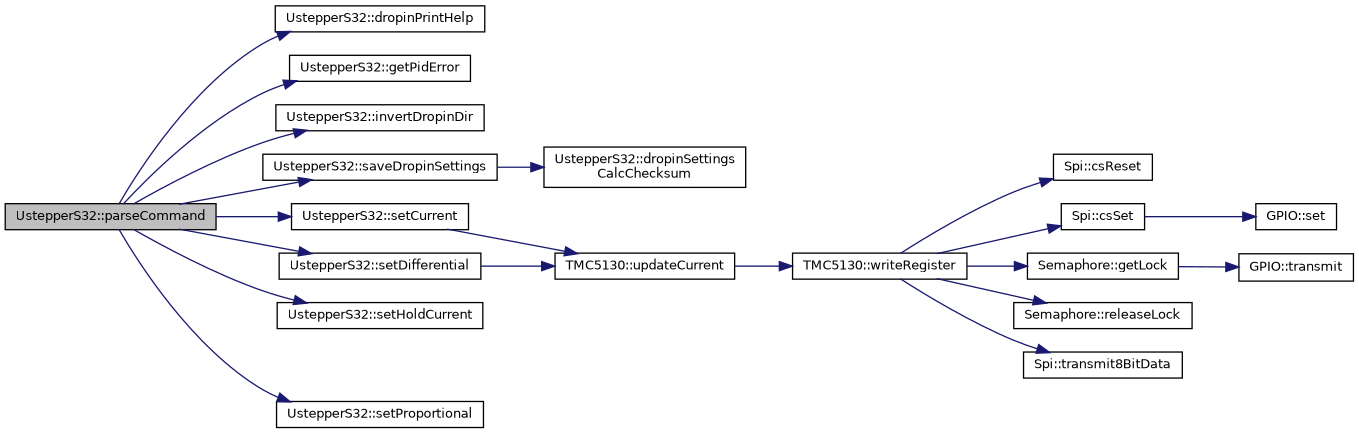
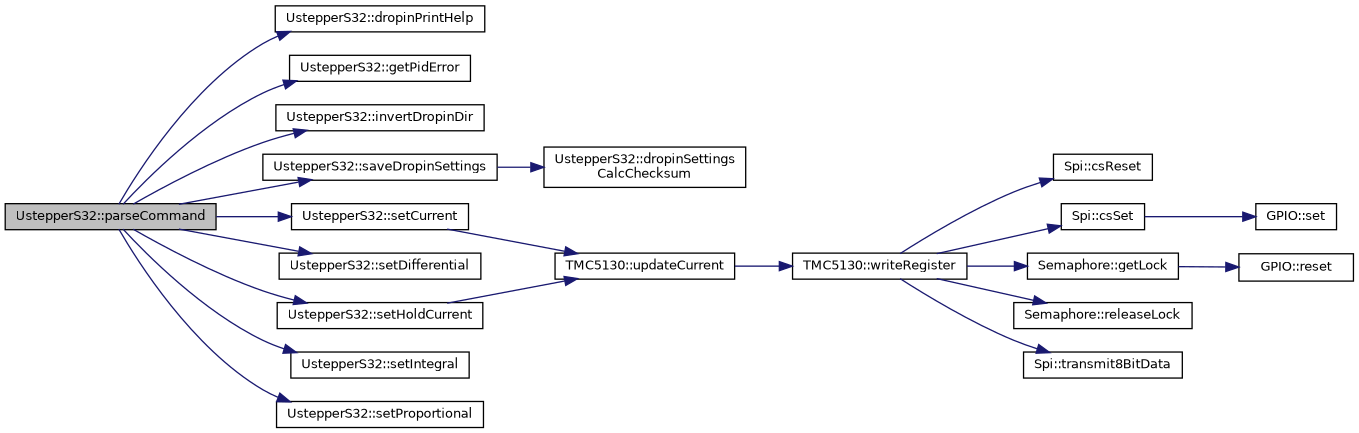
edge "UstepperS32::setDifferential" -> "TMC5130::updateCurrent": now "UstepperS32::setHoldCurrent" -> "TMC5130::updateCurrent"
node "GPIO::transmit": label "GPIO::transmit" -> "GPIO::reset"
node "UstepperS32::setIntegral": added
